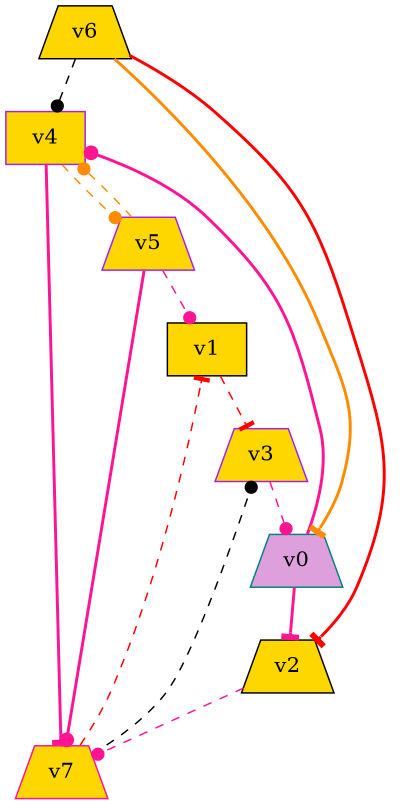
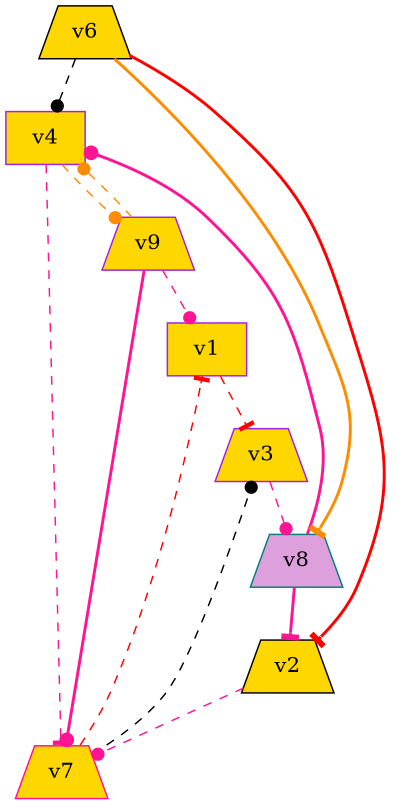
node "v5": label "v5" -> "v9"
node "v1": color black -> purple
edge "v4" -> "v7": style bold -> dashed
node "v0": label "v0" -> "v8"
